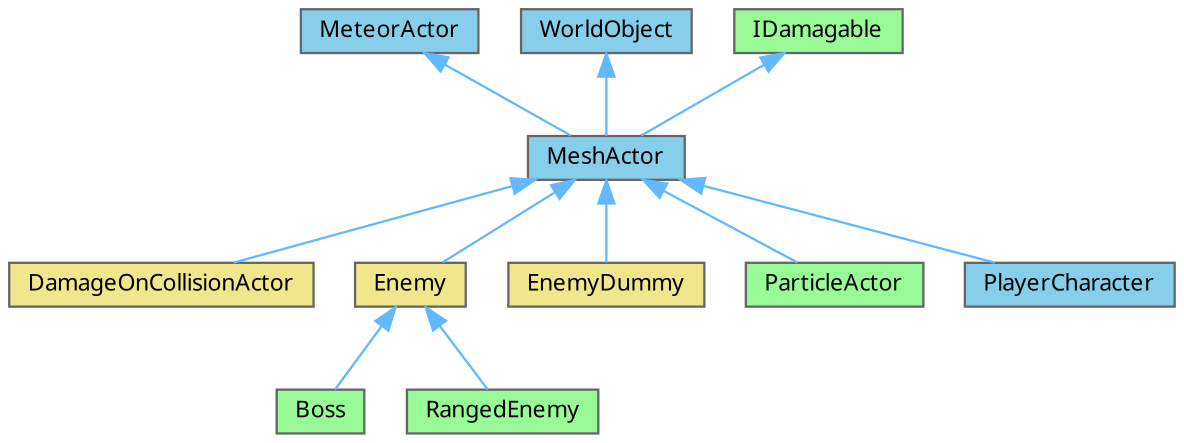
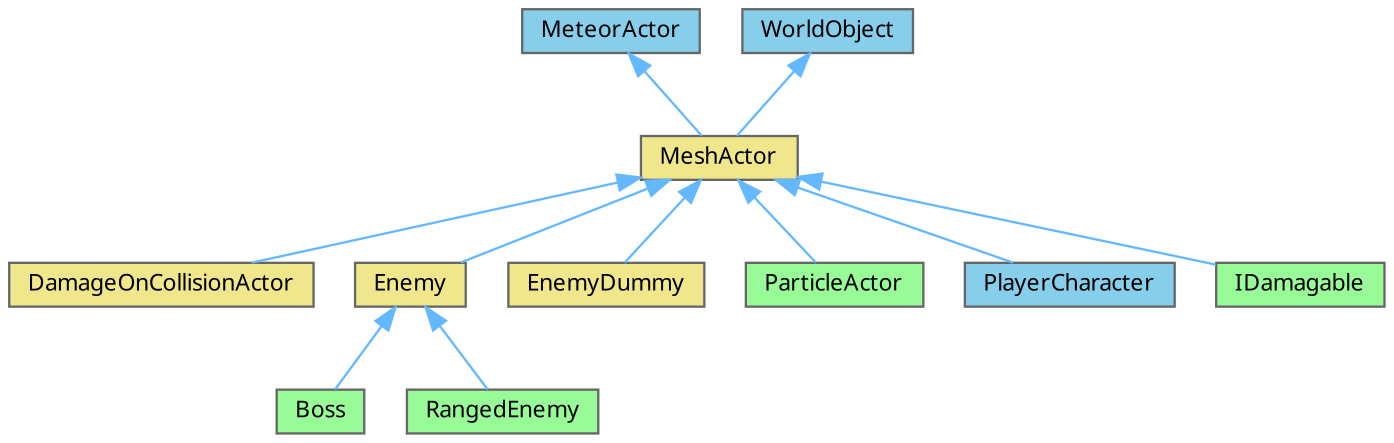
edge "MeshActor" -> "IDamagable": reversed
node "MeshActor": fillcolor skyblue -> khaki
